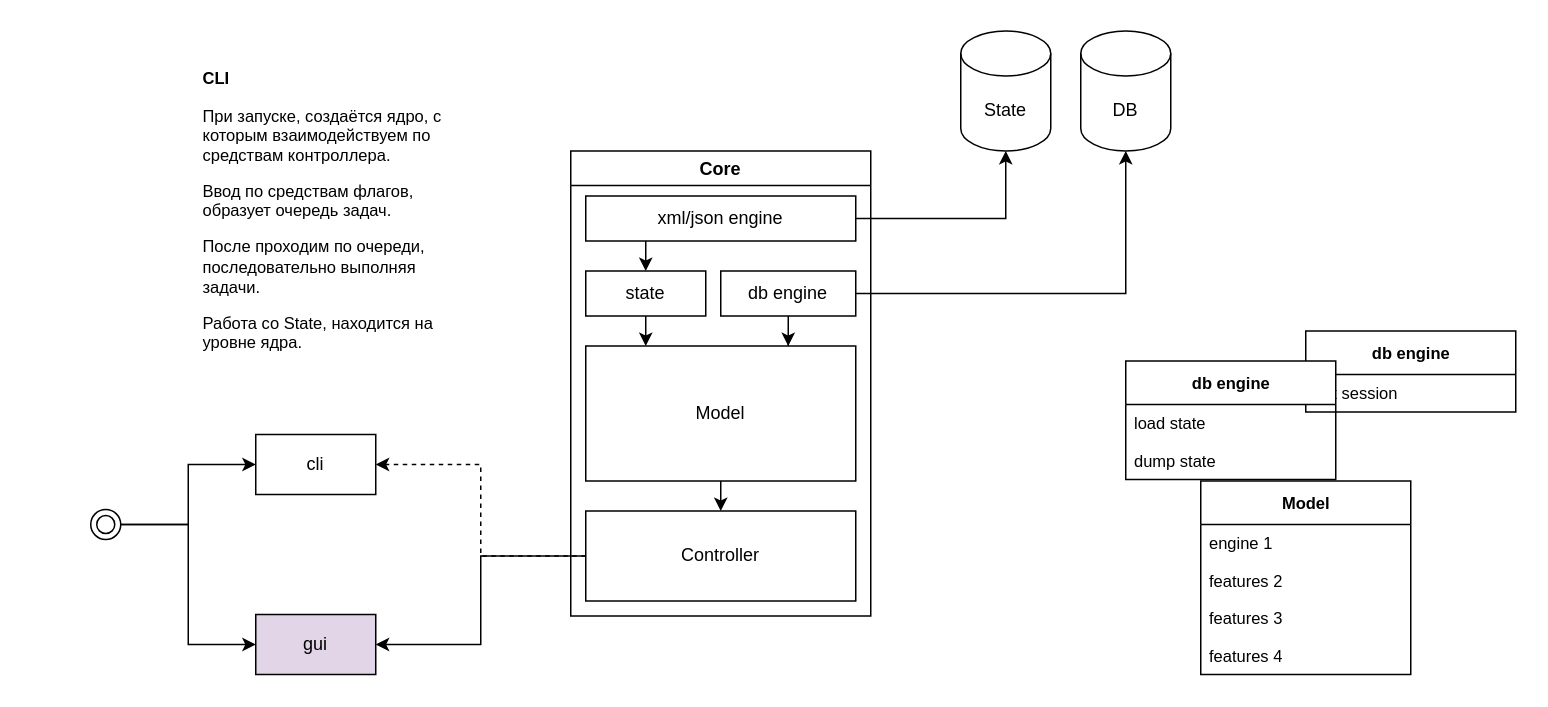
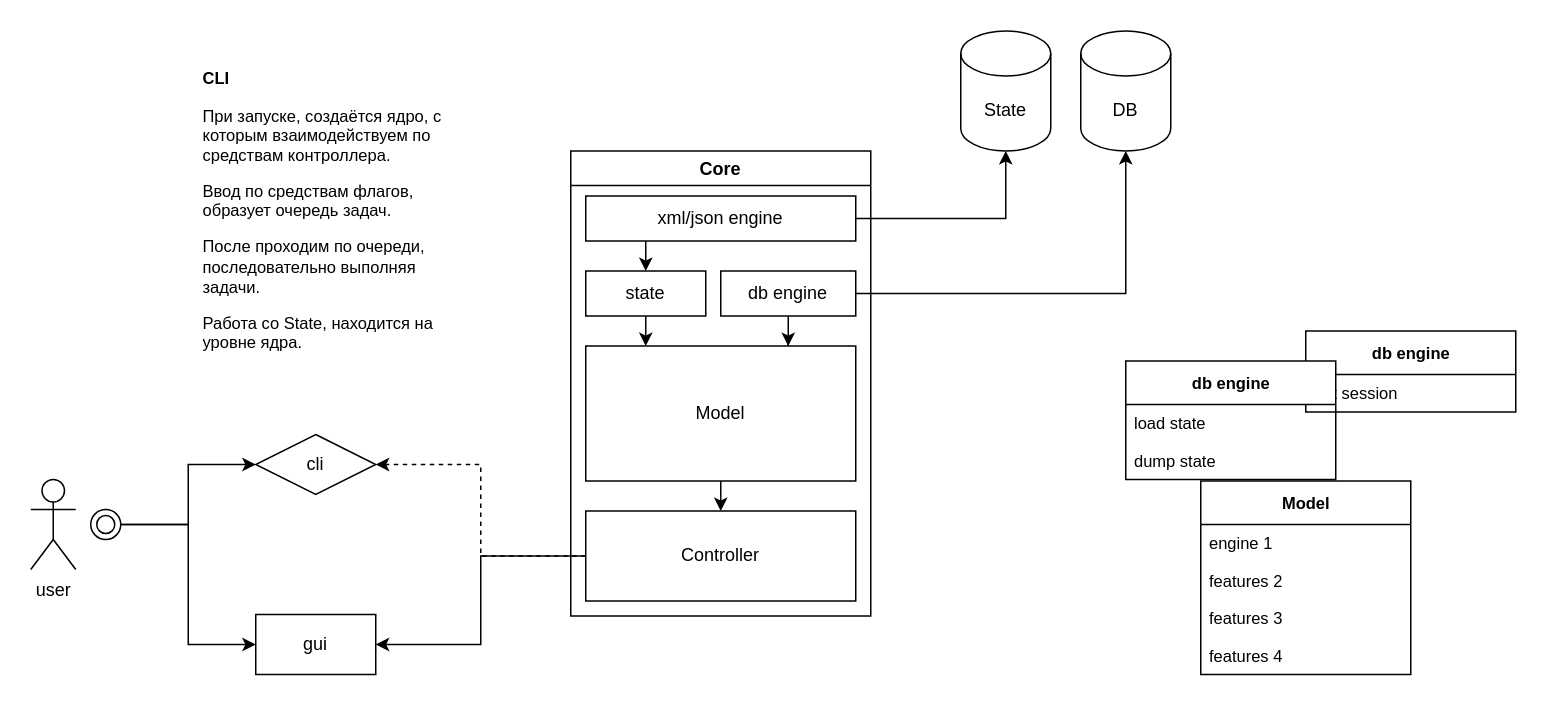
node "cli": shape rectangle -> diamond
node "user": added
node "gui": fillcolor #e1d5e7 -> #ffffff
